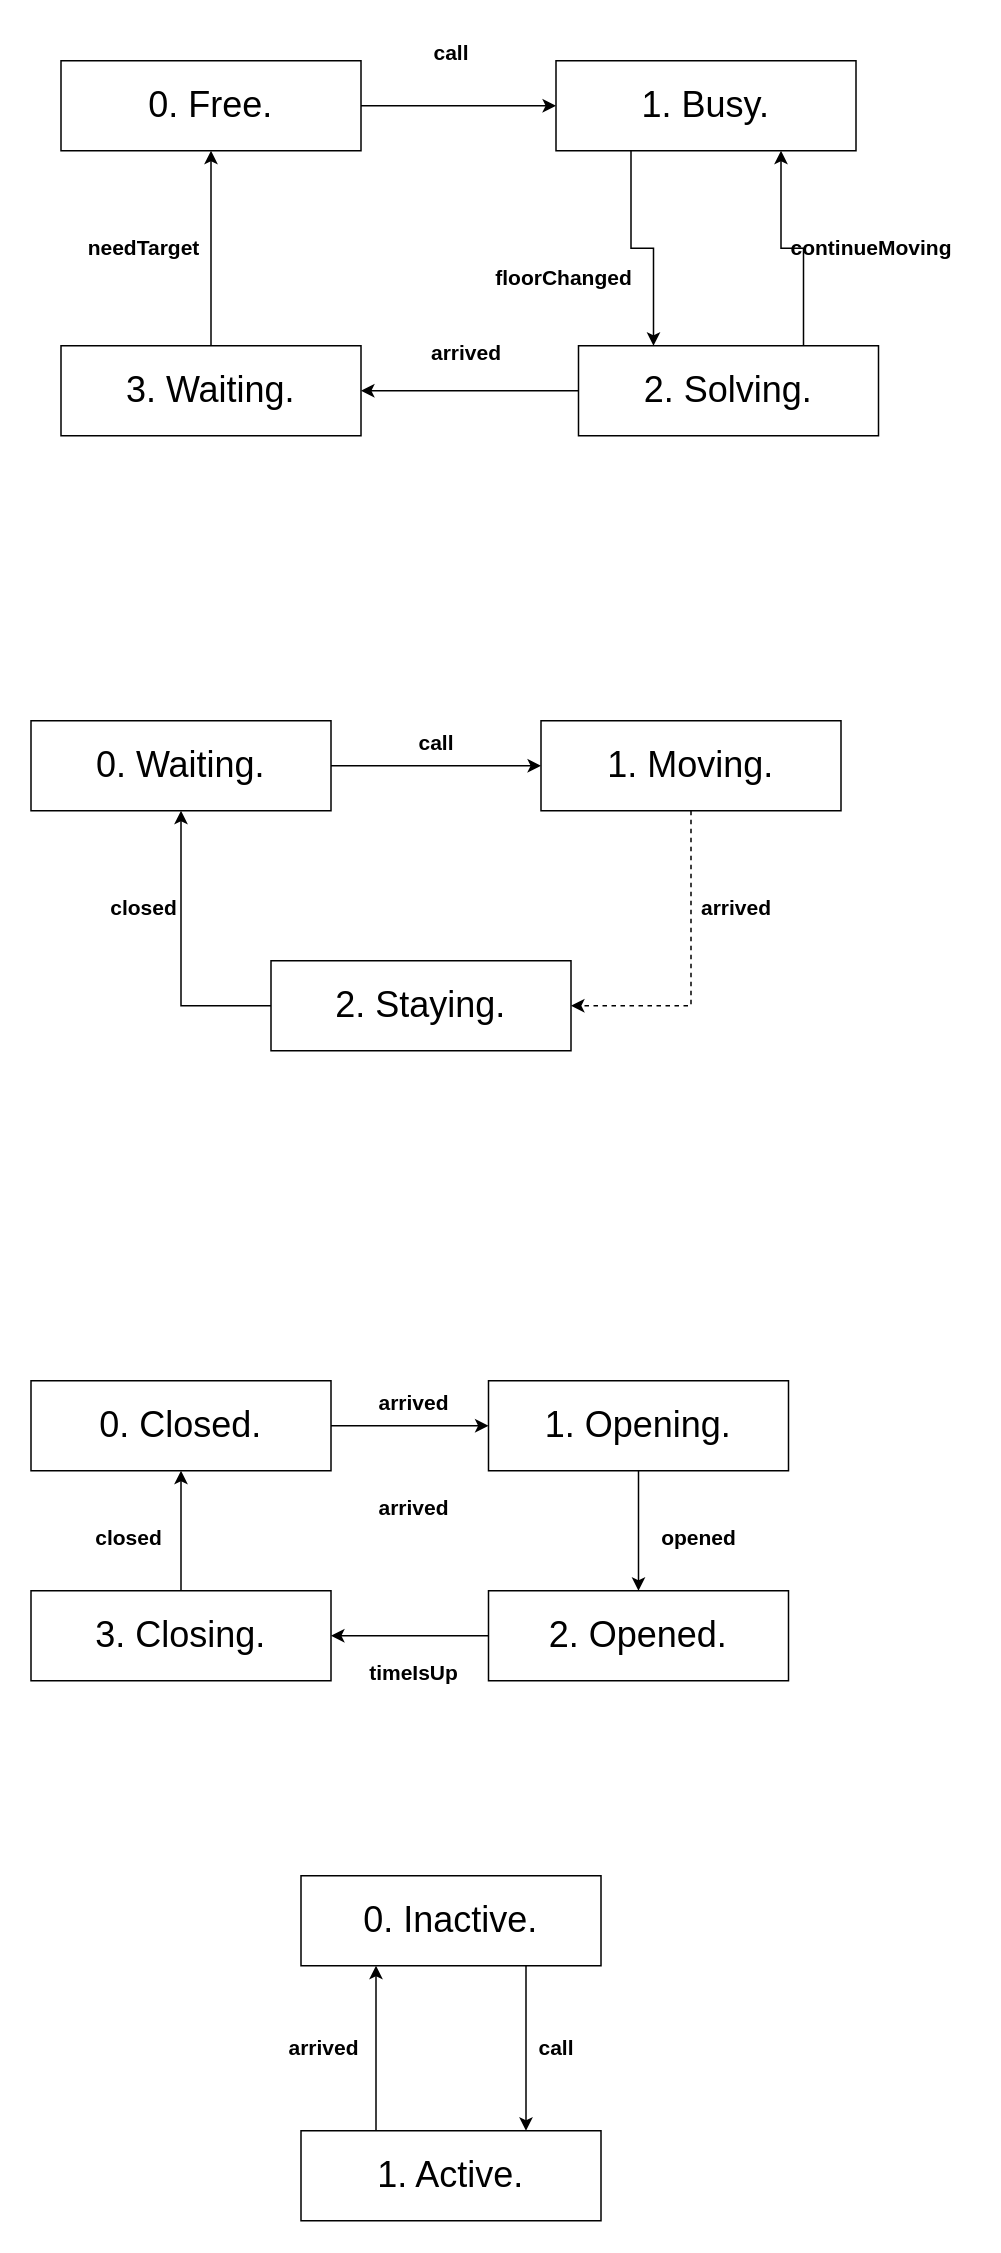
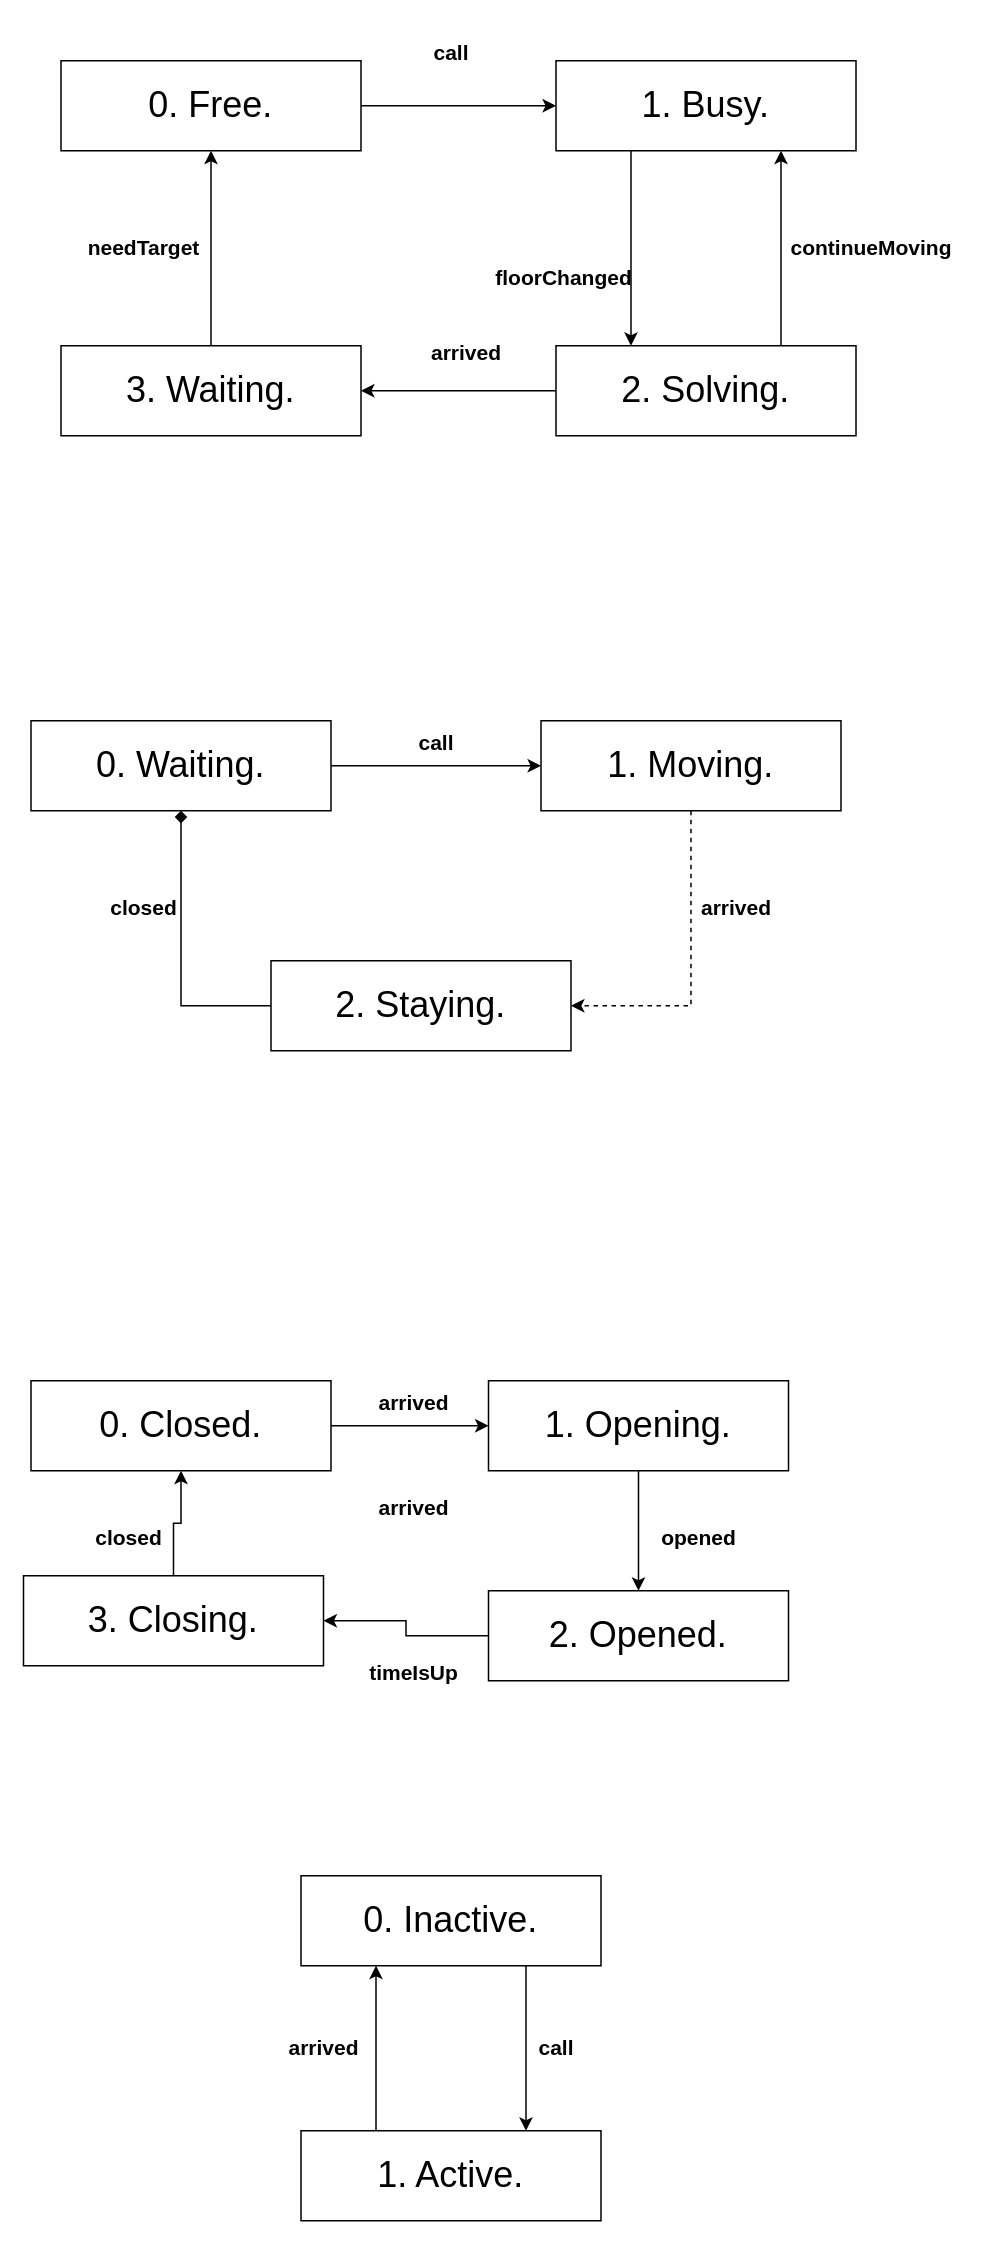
node "2. Solving.": moved (728, 391) -> (706, 391)
edge "2. Staying." -> "0. Waiting.": arrowhead classic -> diamond
node "3. Closing.": moved (181, 1636) -> (173, 1621)
